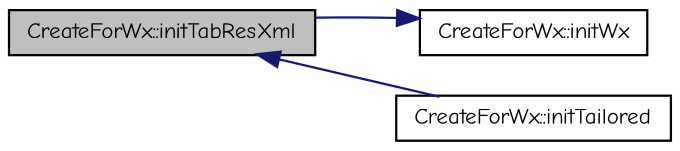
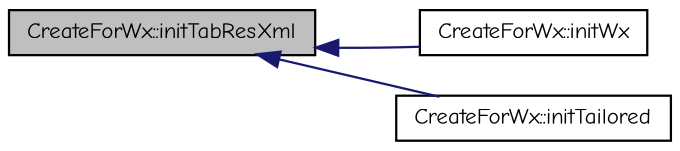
edge "CreateForWx::initTabResXml" -> "CreateForWx::initWx": reversed
